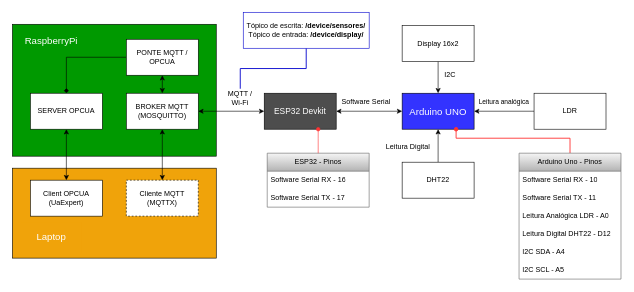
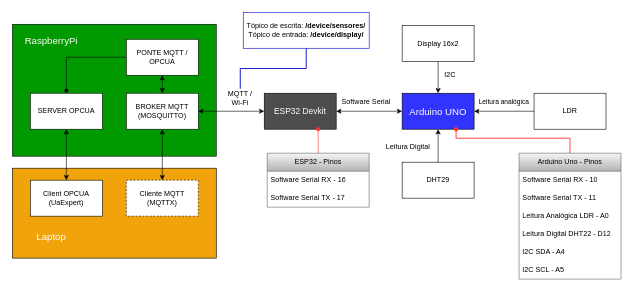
node "DHT22": label "DHT22" -> "DHT29"
